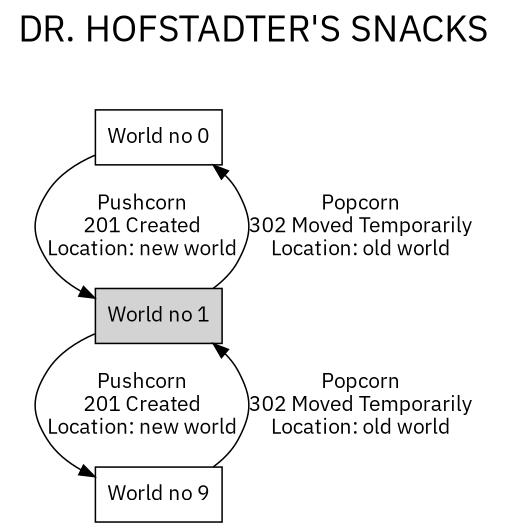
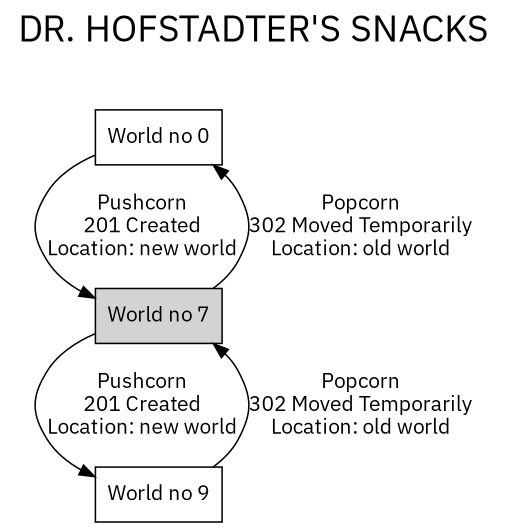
node "World no 1": label "World no 1" -> "World no 7"
